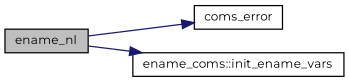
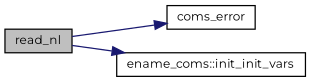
node "ename_nl": label "ename_nl" -> "read_nl"
node "ename_coms::init_ename_vars": label "ename_coms::init_ename_vars" -> "ename_coms::init_init_vars"
